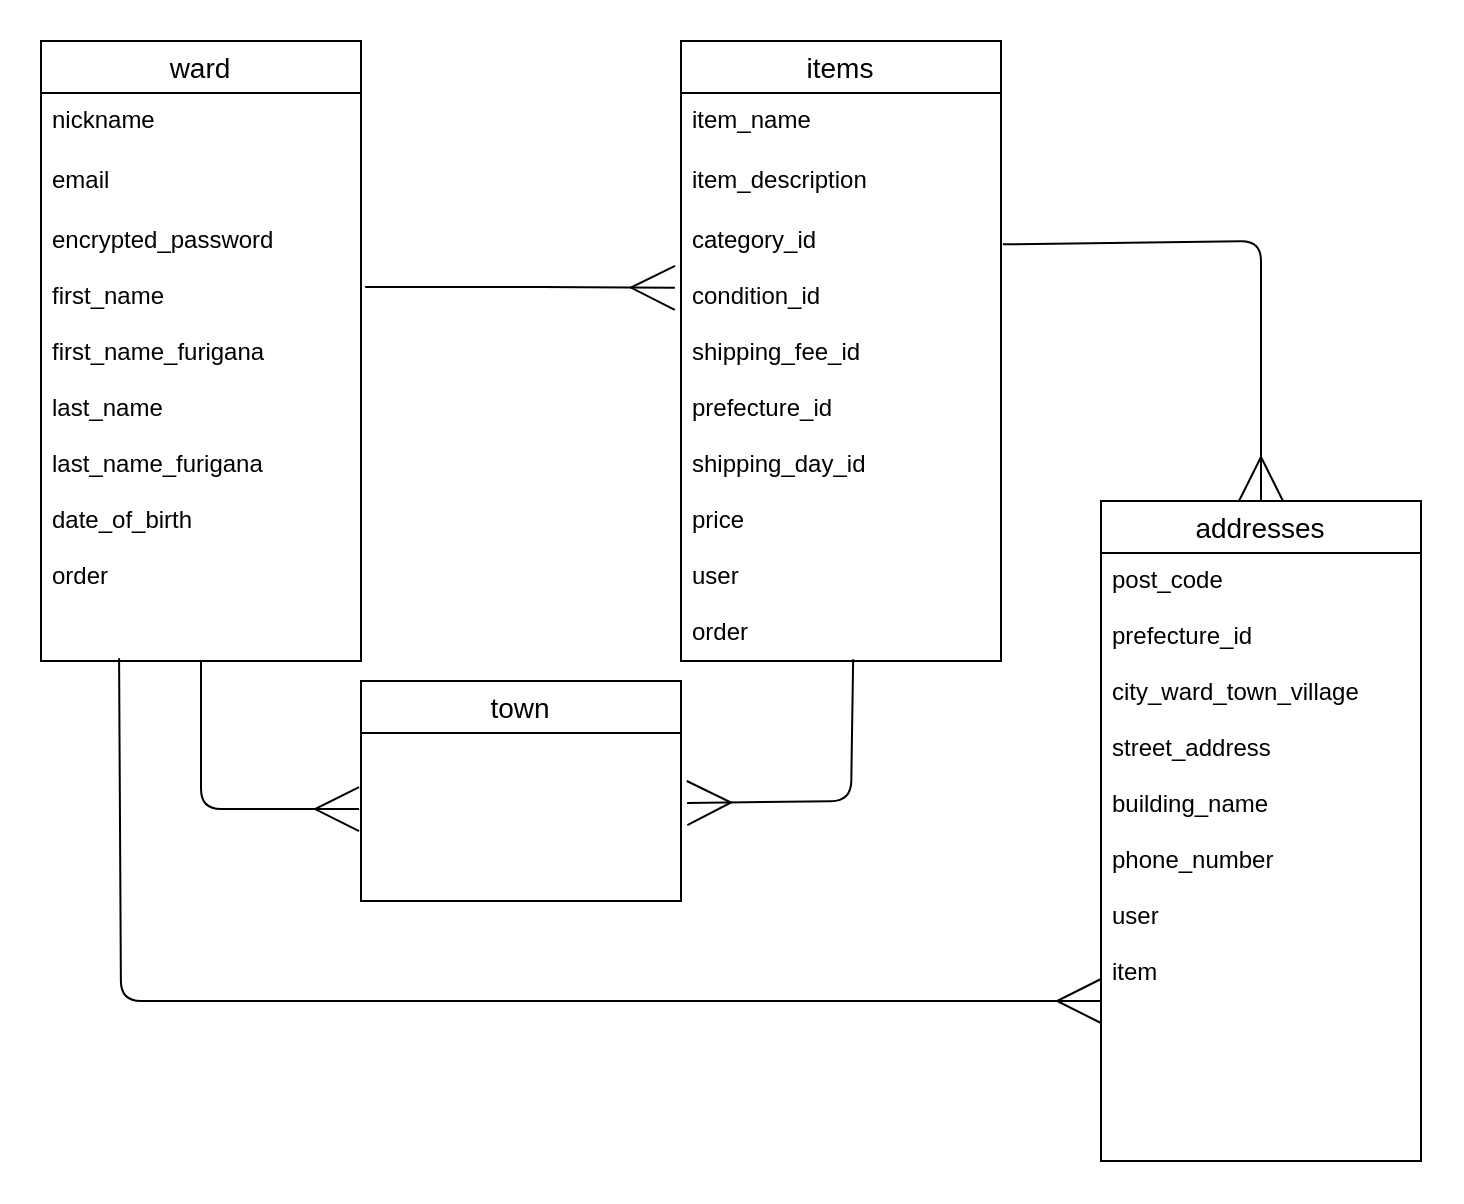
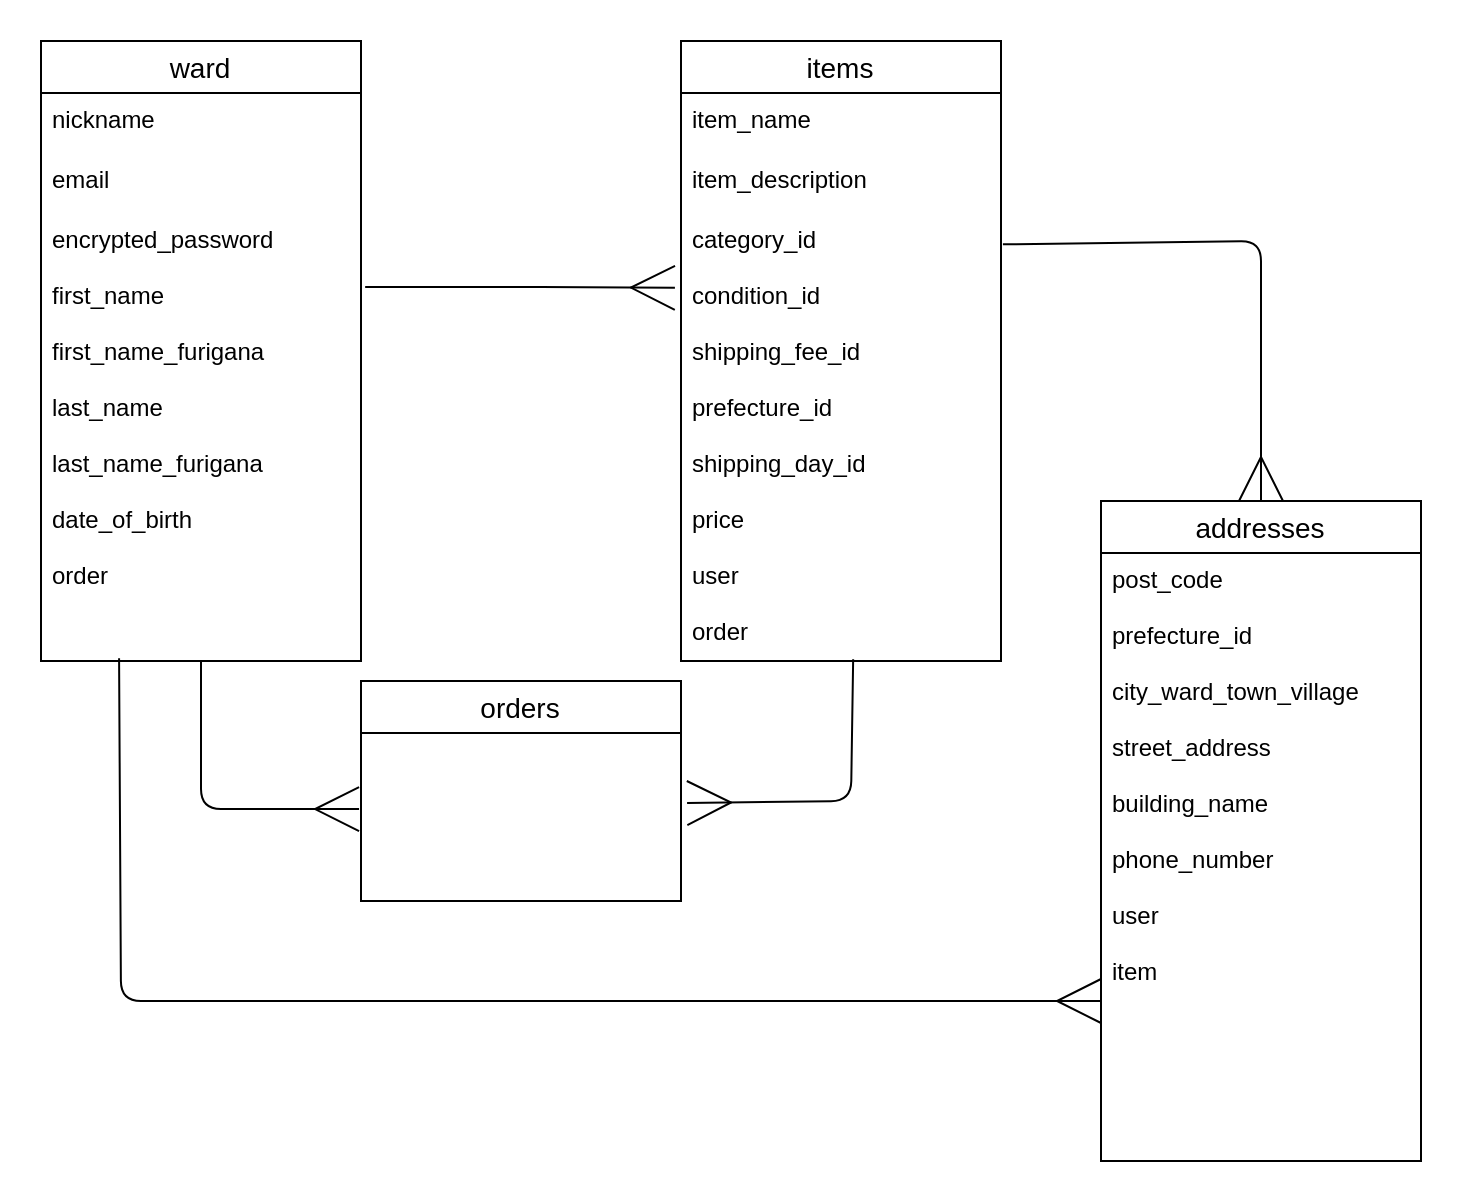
node "town": label "town" -> "orders"
